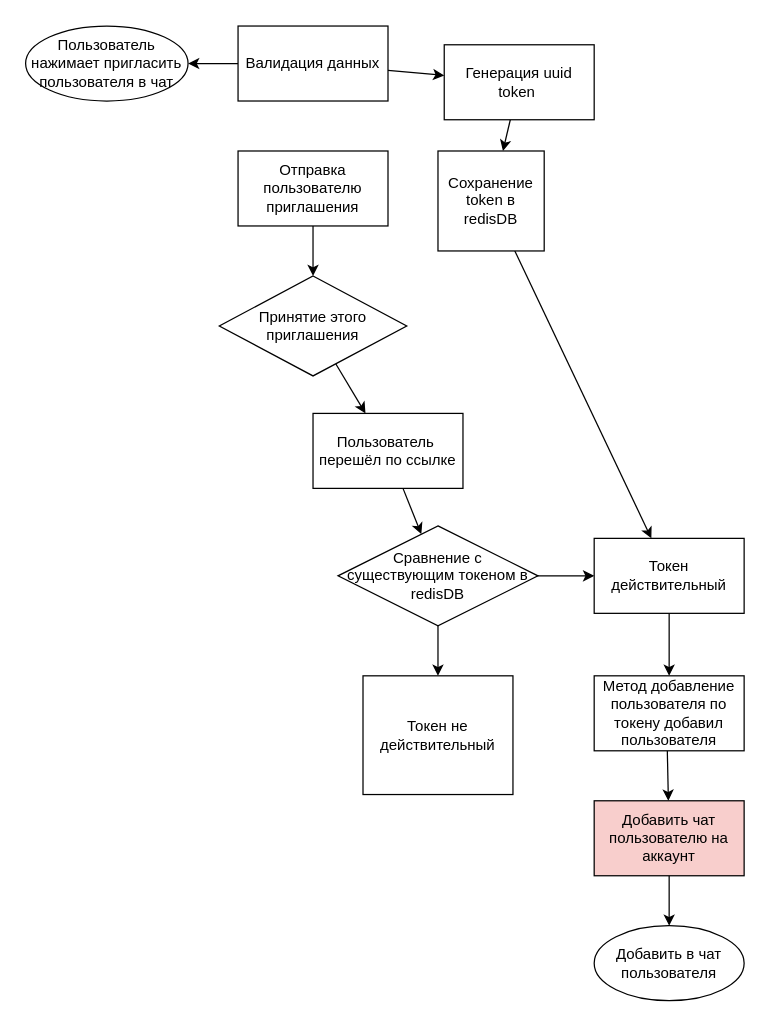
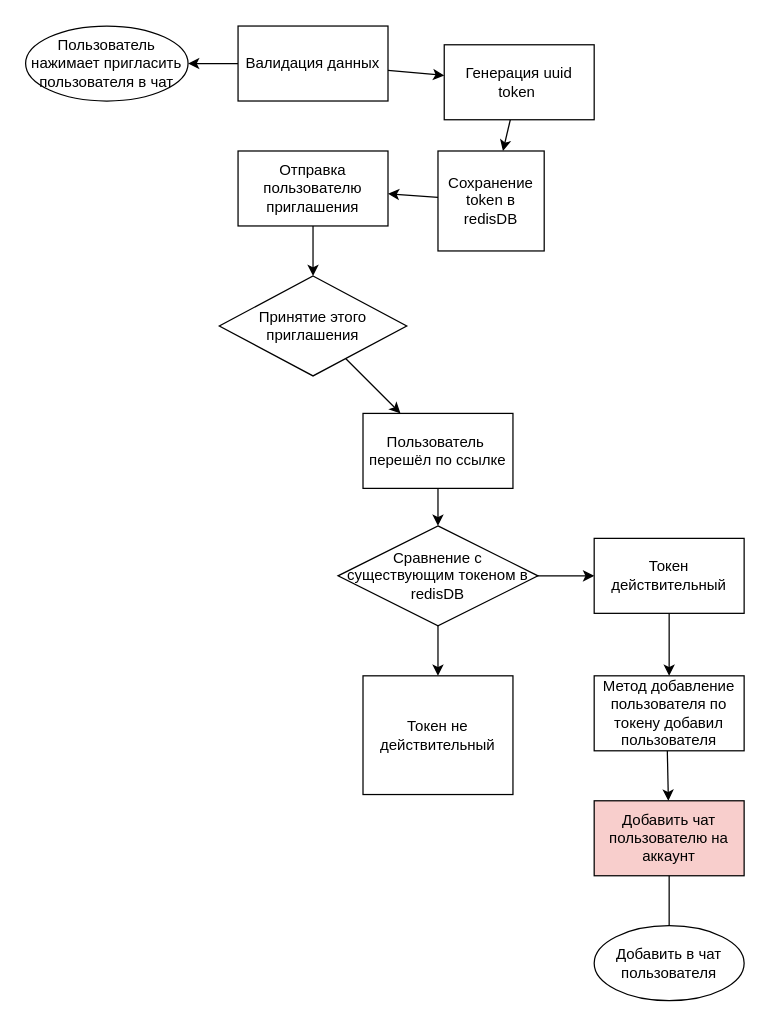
edge "Сохранение token в redisDB" -> "Токен действительный": now "Сохранение token в redisDB" -> "Отправка пользователю приглашения"
node "Пользователь перешёл по ссылке": moved (388, 451) -> (438, 451)
edge "Добавить чат пользователю на аккаунт" -> "Добавить в чат пользователя": arrowhead classic -> none
